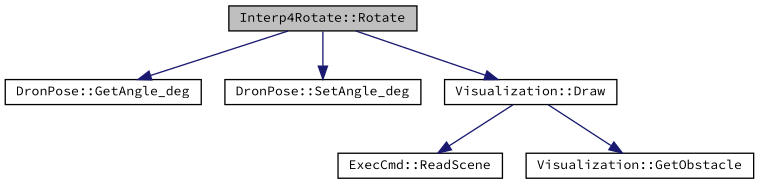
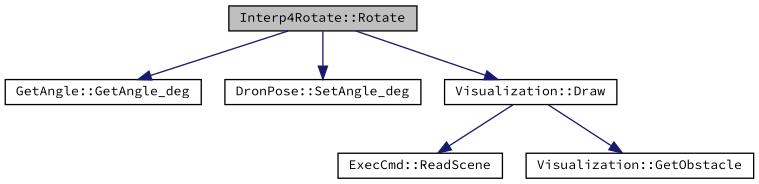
node "DronPose::GetAngle_deg": label "DronPose::GetAngle_deg" -> "GetAngle::GetAngle_deg"
